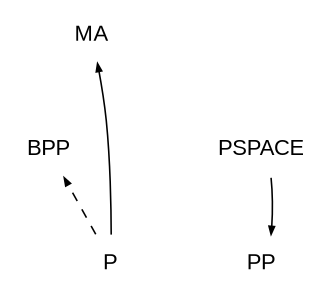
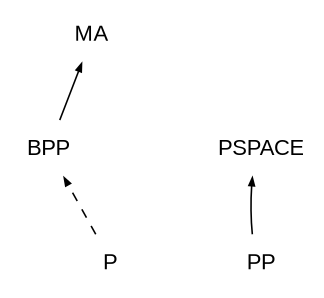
edge "P" -> "MA": now "BPP" -> "MA"
edge "PSPACE" -> "PP": reversed
